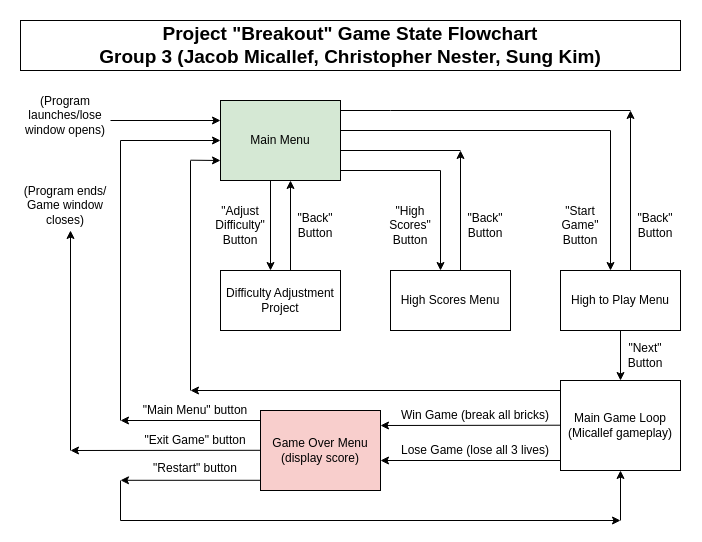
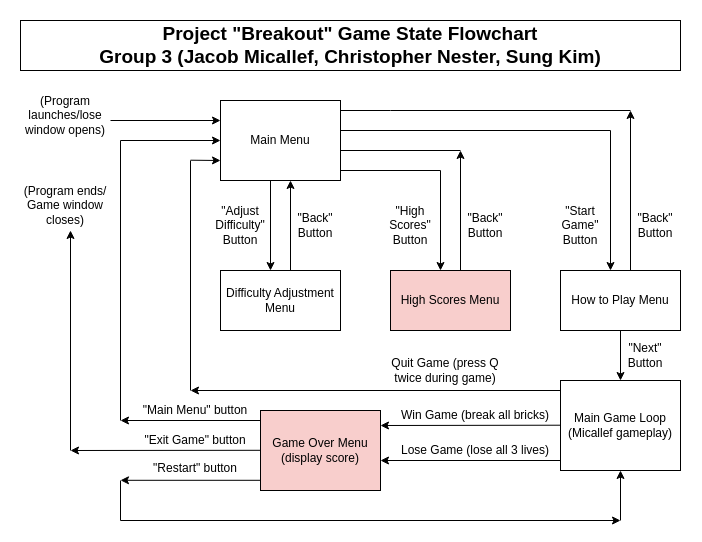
node "Main Menu": fillcolor #d5e8d4 -> #ffffff
node "Difficulty Adjustment Project": label "Difficulty Adjustment Project" -> "Difficulty Adjustment Menu"
node "High Scores Menu": fillcolor #ffffff -> #f8cecc
node "High to Play Menu": label "High to Play Menu" -> "How to Play Menu"
node "Quit Game (press Q twice during game)": added
